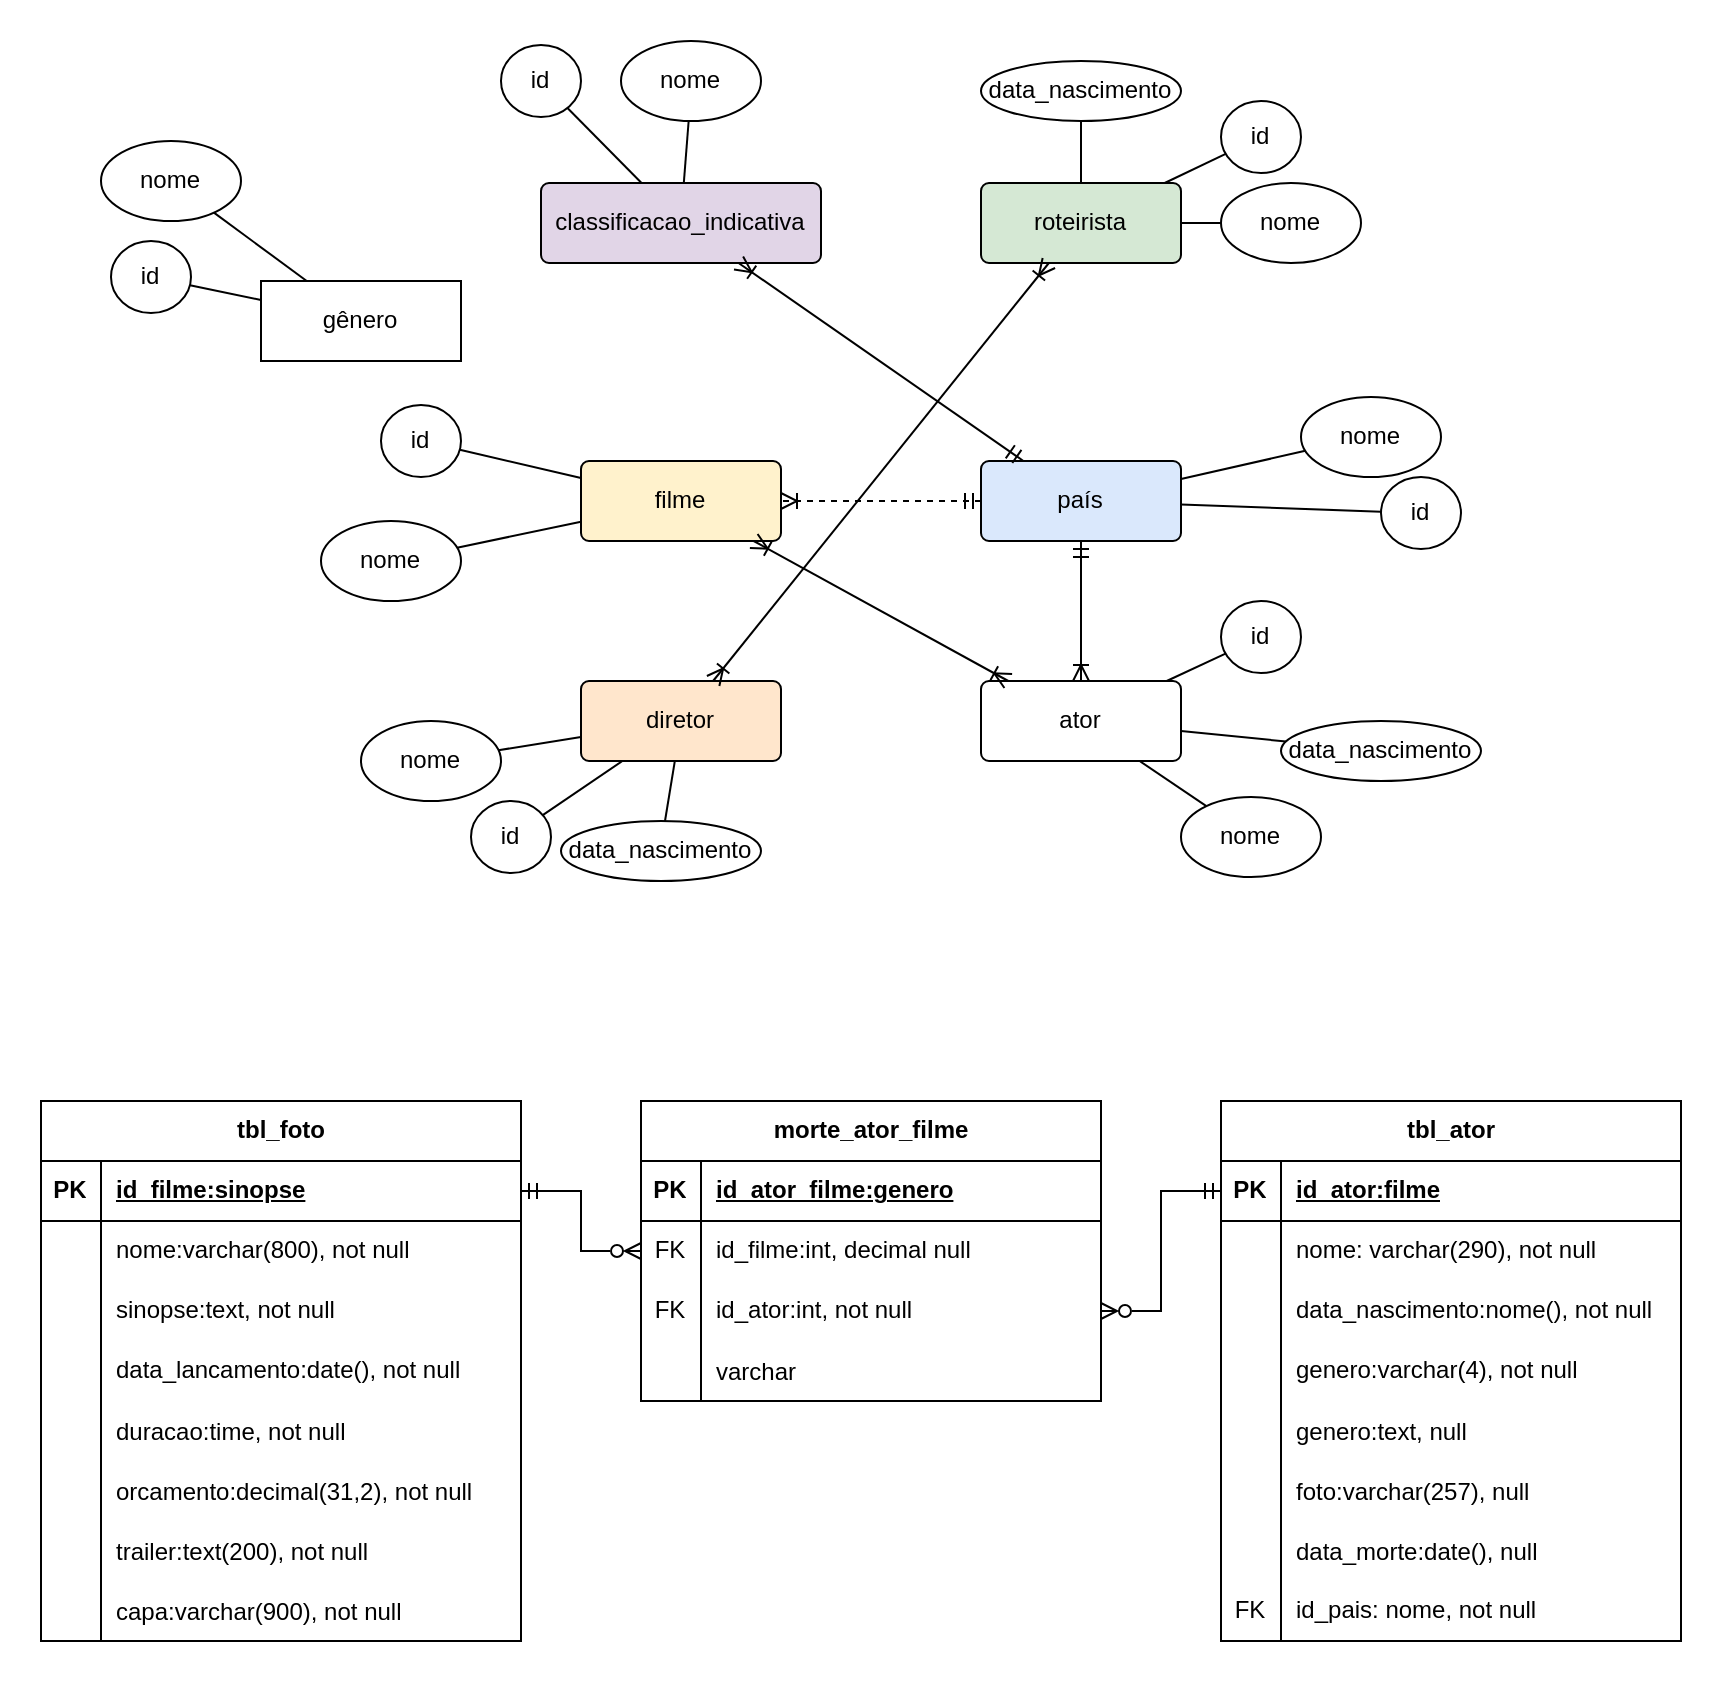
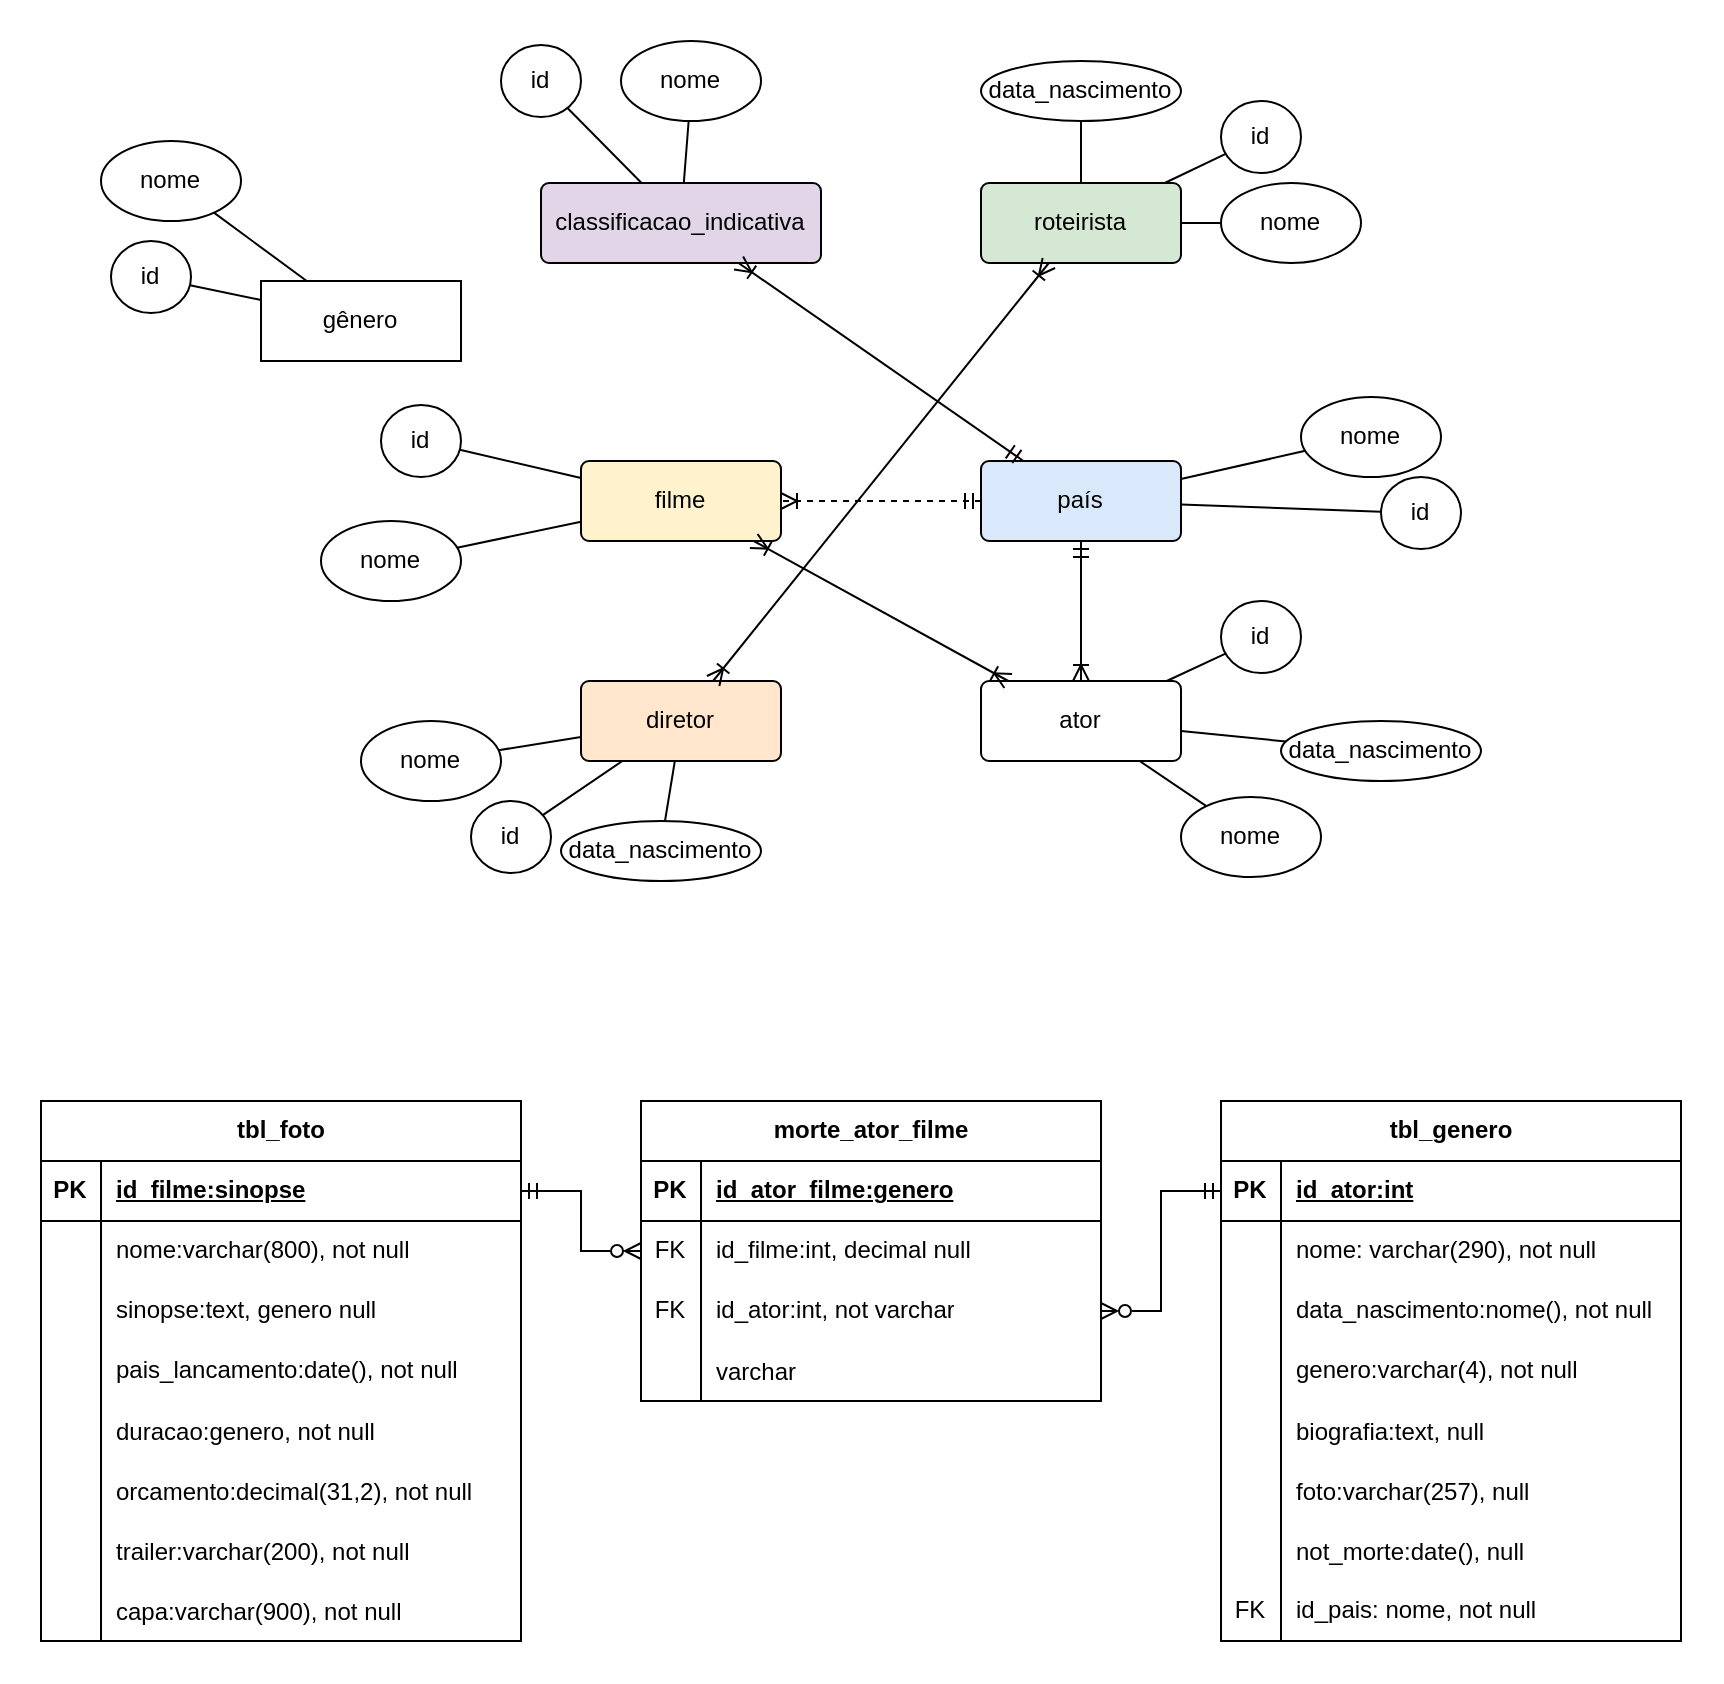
node "tbl_ator": label "tbl_ator" -> "tbl_genero"
node "id_ator:filme": label "id_ator:filme" -> "id_ator:int"
node "sinopse:text, not null": label "sinopse:text, not null" -> "sinopse:text, genero null"
node "id_ator:int, not null": label "id_ator:int, not null" -> "id_ator:int, not varchar"
node "data_lancamento:date(), not null": label "data_lancamento:date(), not null" -> "pais_lancamento:date(), not null"
node "duracao:time, not null": label "duracao:time, not null" -> "duracao:genero, not null"
node "genero:text, null": label "genero:text, null" -> "biografia:text, null"
node "trailer:text(200), not null": label "trailer:text(200), not null" -> "trailer:varchar(200), not null"
node "data_morte:date(), null": label "data_morte:date(), null" -> "not_morte:date(), null"
